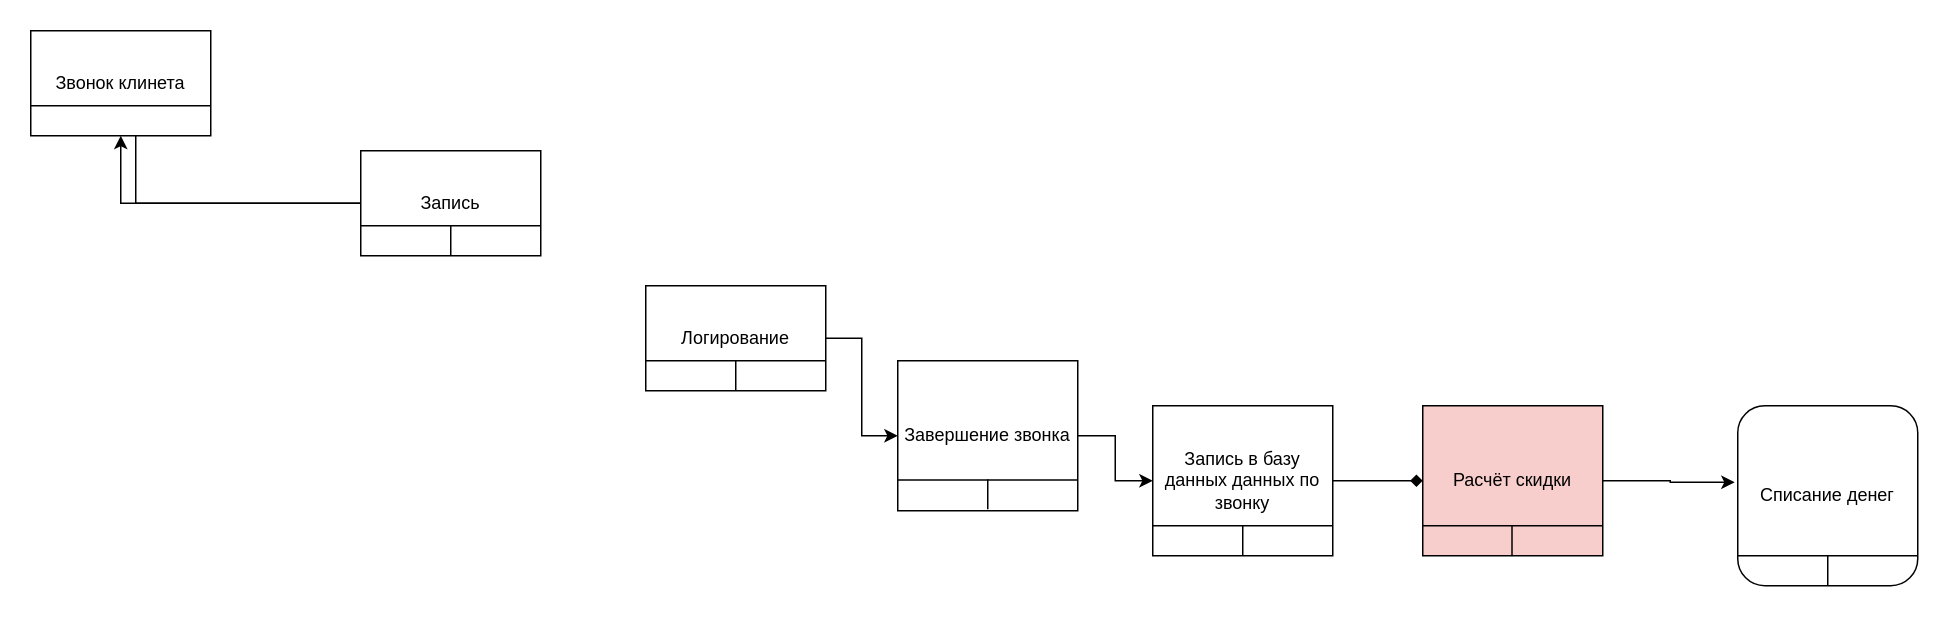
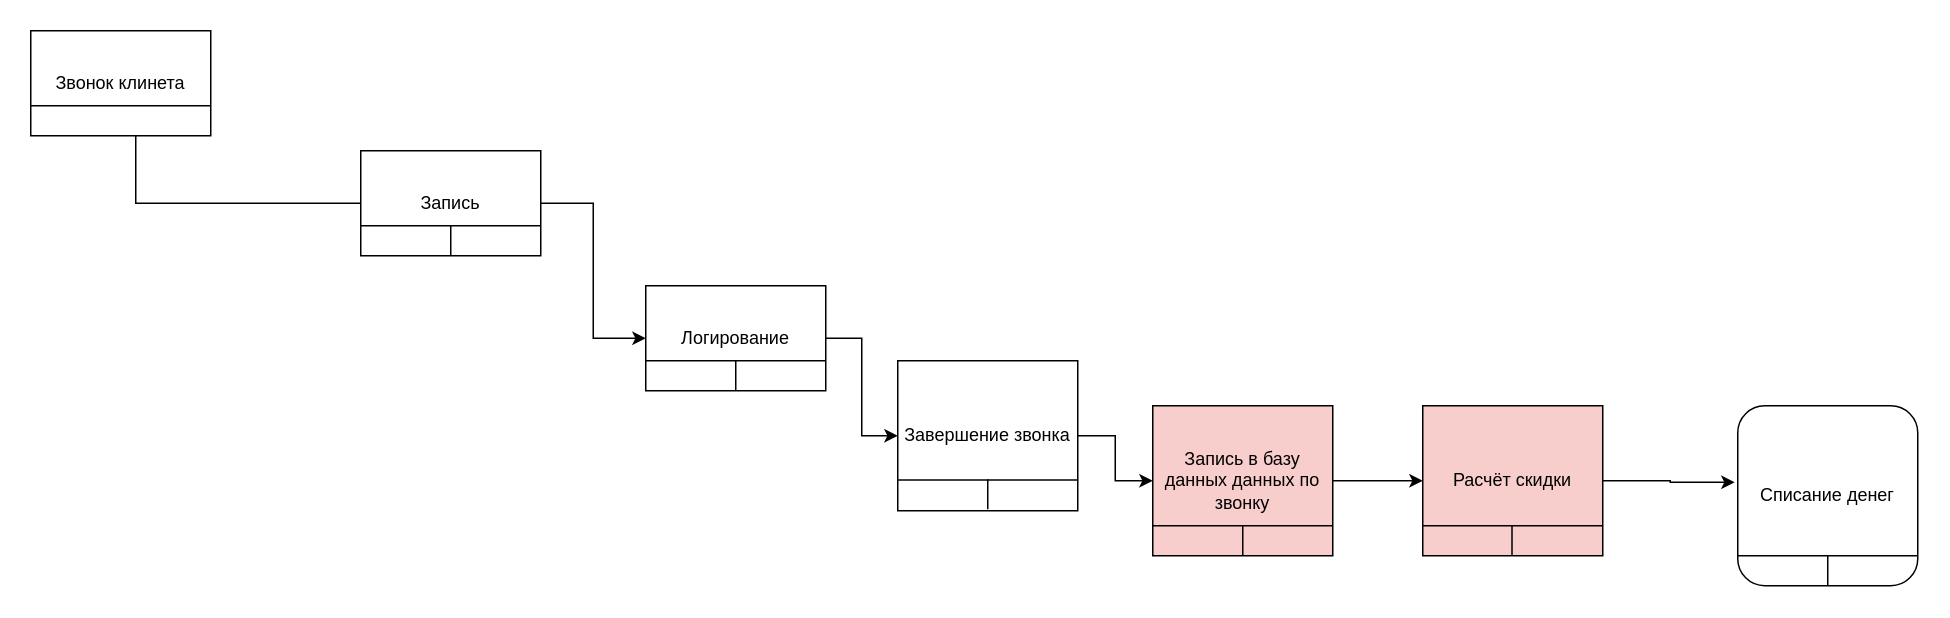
edge "Запись" -> "Звонок клинета": now "Запись" -> "Логирование"
node "Запись в базу данных данных по звонку": fillcolor #ffffff -> #f8cecc
edge "Запись в базу данных данных по звонку" -> "Расчёт скидки": arrowhead diamond -> classic
